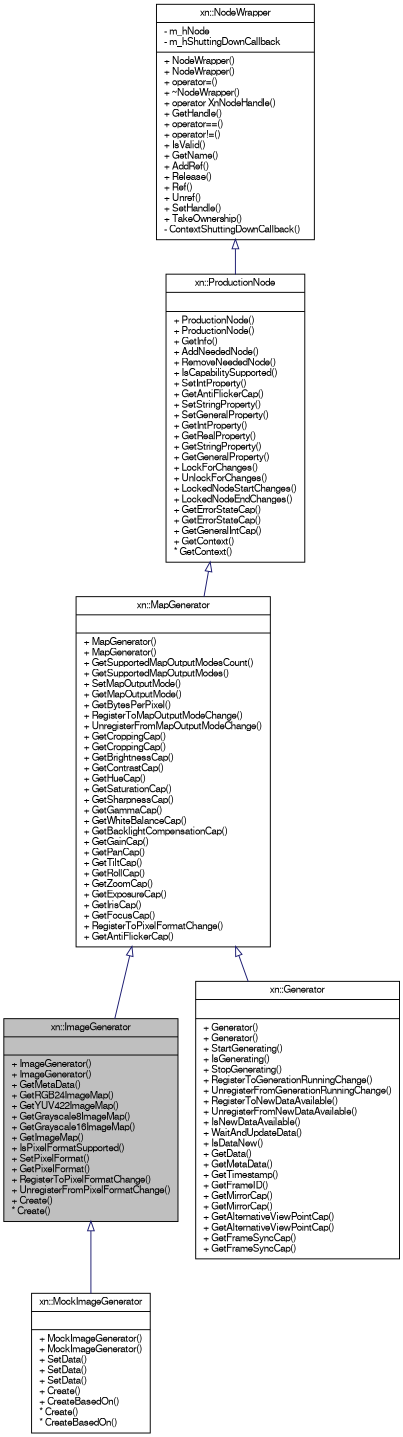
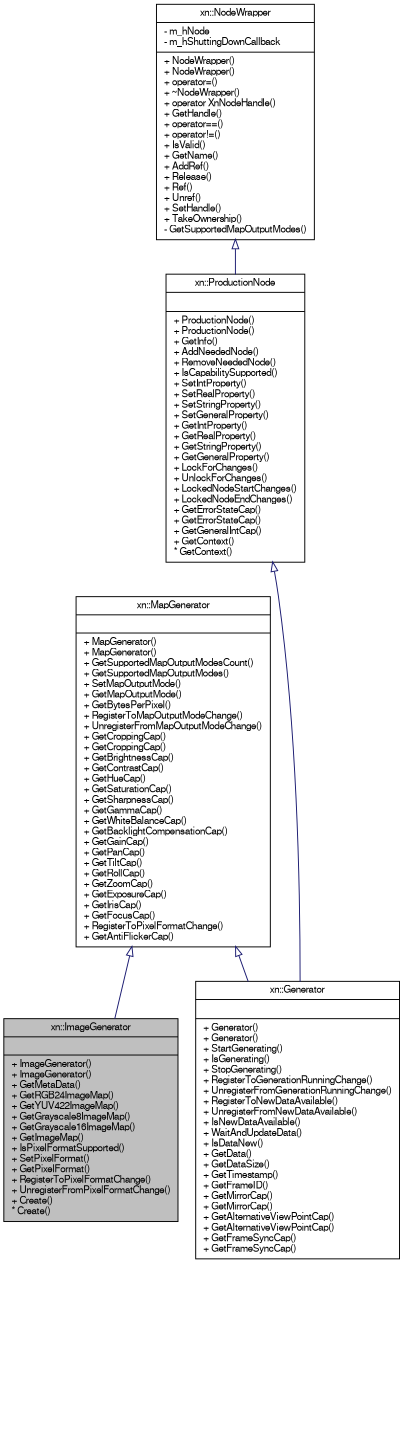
node "xn::NodeWrapper": text "- ContextShuttingDownCallback()" -> "- GetSupportedMapOutputModes()"
node "xn::ProductionNode": text "+ GetAntiFlickerCap()" -> "+ SetRealProperty()"
edge "xn::MapGenerator" -> "xn::ProductionNode": now "xn::Generator" -> "xn::ProductionNode"
node "xn::Generator": text "+ GetMetaData()" -> "+ GetDataSize()"
node "xn::MockImageGenerator": removed
